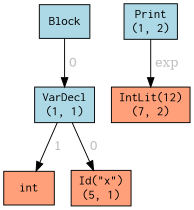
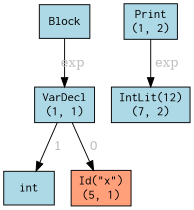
edge "Block" -> "VarDecl (1, 1)": label " 0" -> " exp"
node "IntLit(12) (7, 2)": fillcolor lightsalmon -> lightblue
node "int": fillcolor lightsalmon -> lightblue
